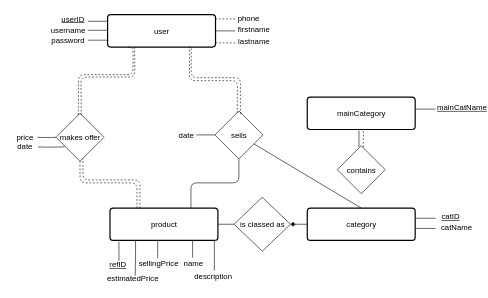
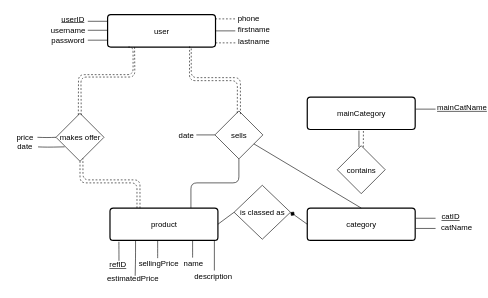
node "is classed as": moved (262, 224) -> (262, 212)
